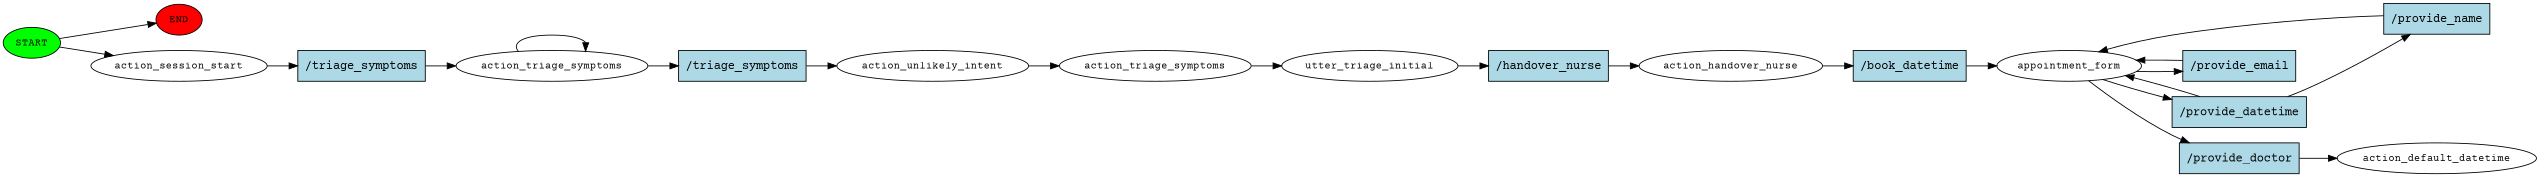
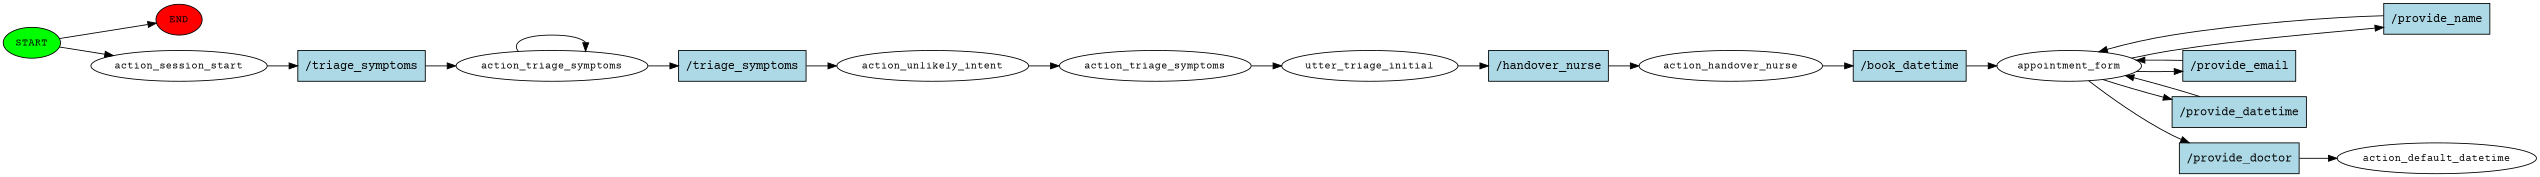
edge "/provide_datetime" -> "/provide_name": now "appointment_form" -> "/provide_name"
